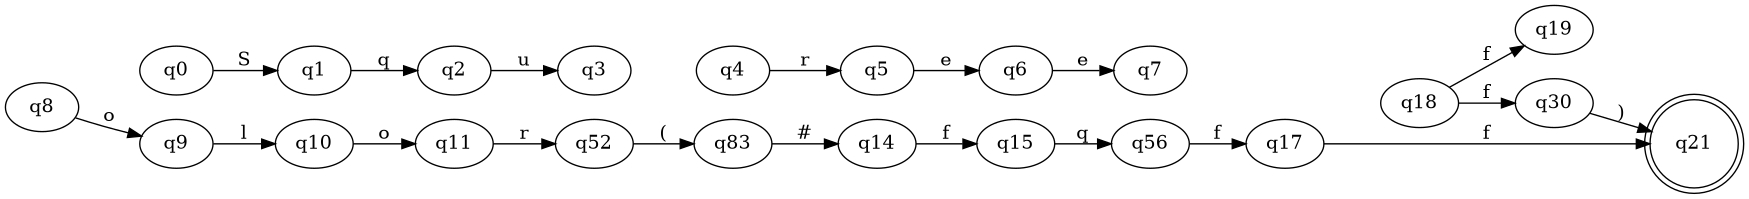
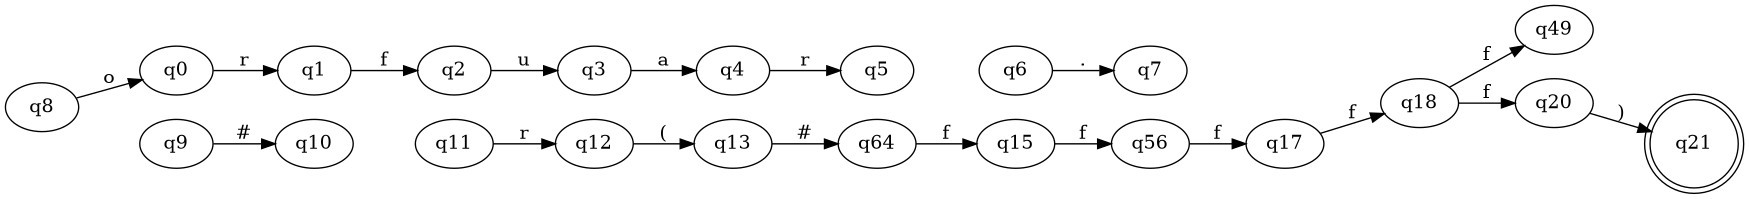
node "q19": label "q19" -> "q49"
edge "q0" -> "q1": label "S" -> "r"
edge "q1" -> "q2": label "q" -> "f"
edge "q6" -> "q7": label "e" -> "."
edge "q3" -> "q4": added, label "a"
edge "q5" -> "q6": removed, label "e"
node "q30": label "q30" -> "q20"
edge "q8" -> "q9": now "q8" -> "q0"
edge "q9" -> "q10": label "l" -> "#"
edge "q15" -> "q56": label "q" -> "f"
edge "q10" -> "q11": removed, label "o"
node "q52": label "q52" -> "q12"
node "q83": label "q83" -> "q13"
node "q14": label "q14" -> "q64"
edge "q17" -> "q21": now "q17" -> "q18"
